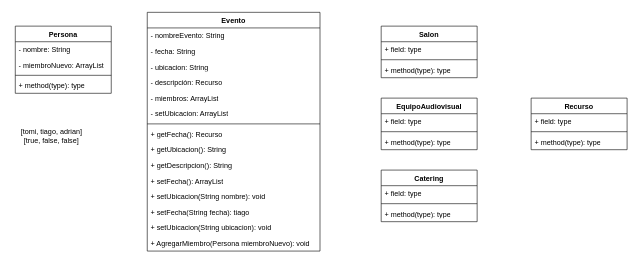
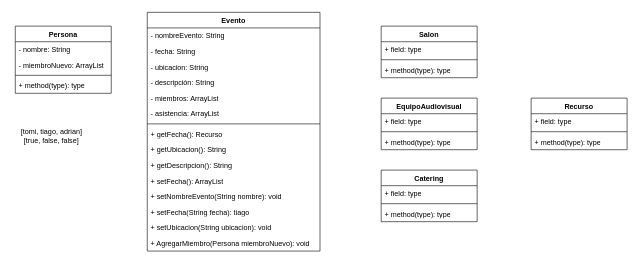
node "- descripción: Recurso": label "- descripción: Recurso" -> "- descripción: String"
node "- setUbicacion: ArrayList": label "- setUbicacion: ArrayList" -> "- asistencia: ArrayList"
node "+ setUbicacion(String nombre): void": label "+ setUbicacion(String nombre): void" -> "+ setNombreEvento(String nombre): void"
